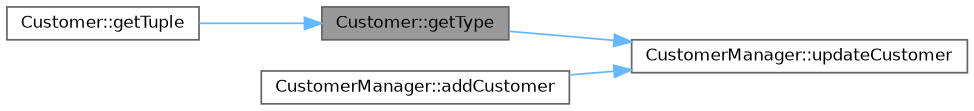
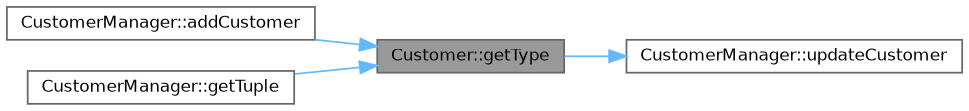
node "Customer::getTuple": label "Customer::getTuple" -> "CustomerManager::getTuple"
edge "CustomerManager::addCustomer" -> "CustomerManager::updateCustomer": now "CustomerManager::addCustomer" -> "Customer::getType"
